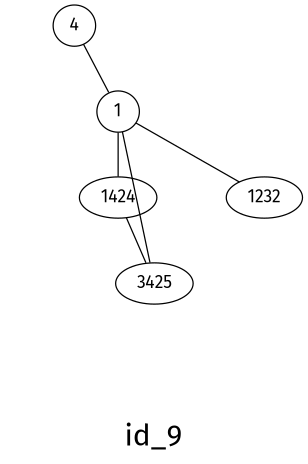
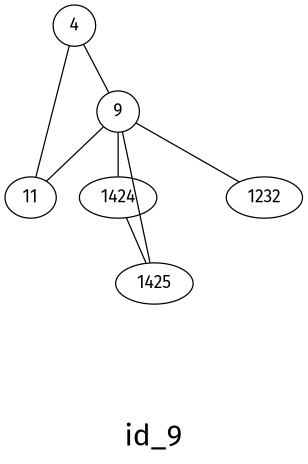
node "1": label "1" -> "9"
node "11": added
node "3425": label "3425" -> "1425"
